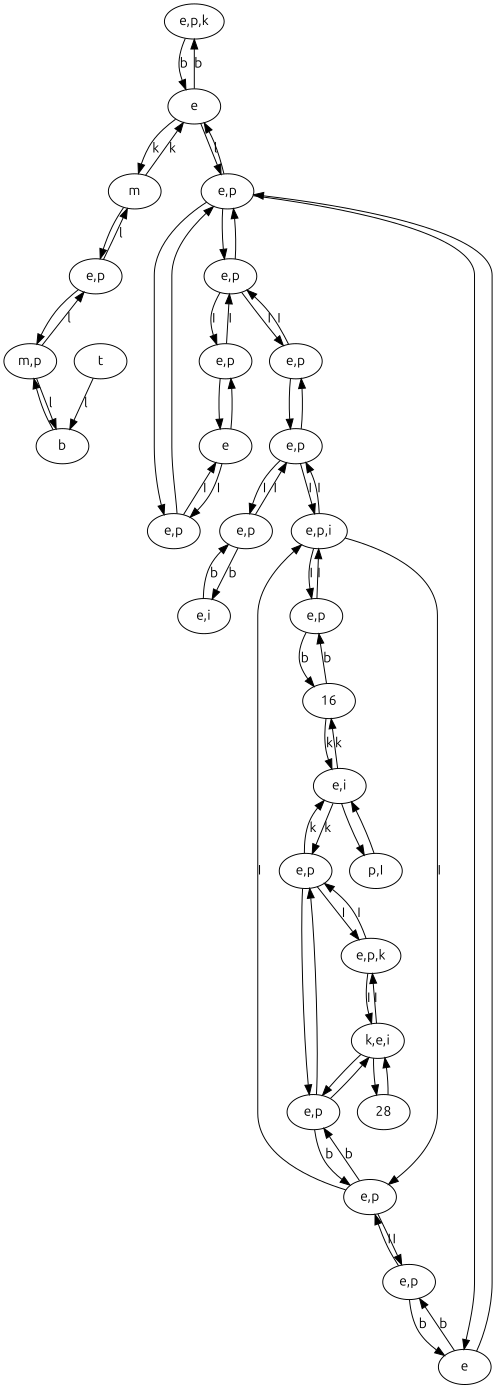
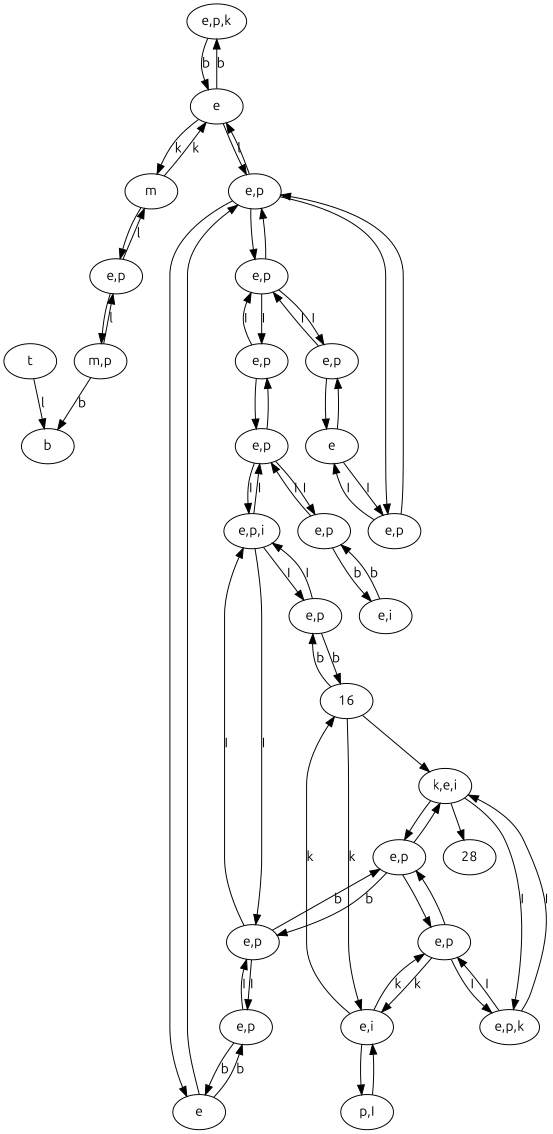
edge "m,p" -> "b": label "l" -> "b"
edge "b" -> "m,p": removed
edge "28" -> "k,e,i": now "16" -> "k,e,i"
